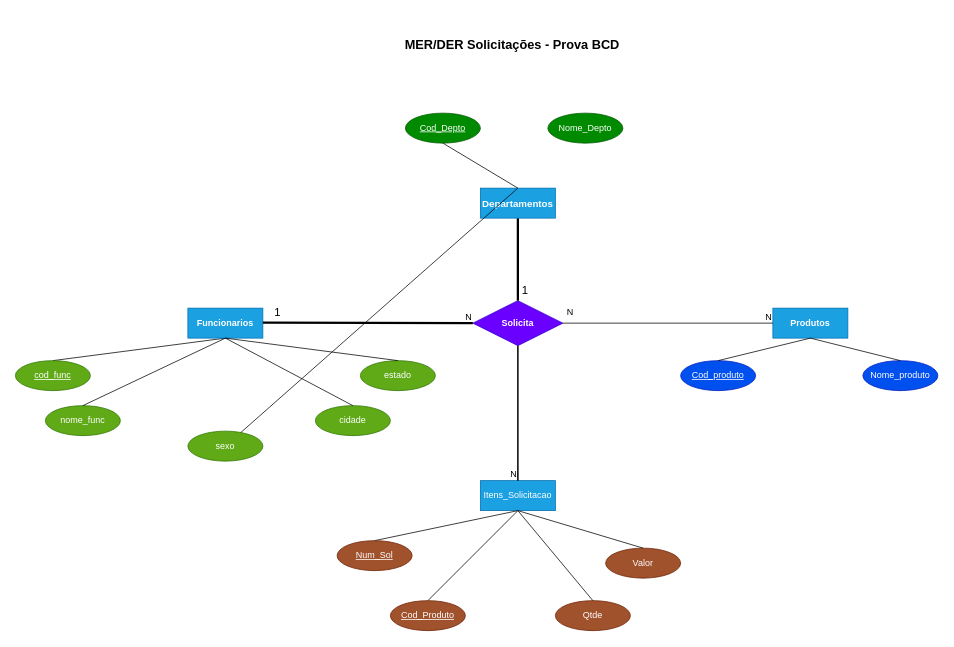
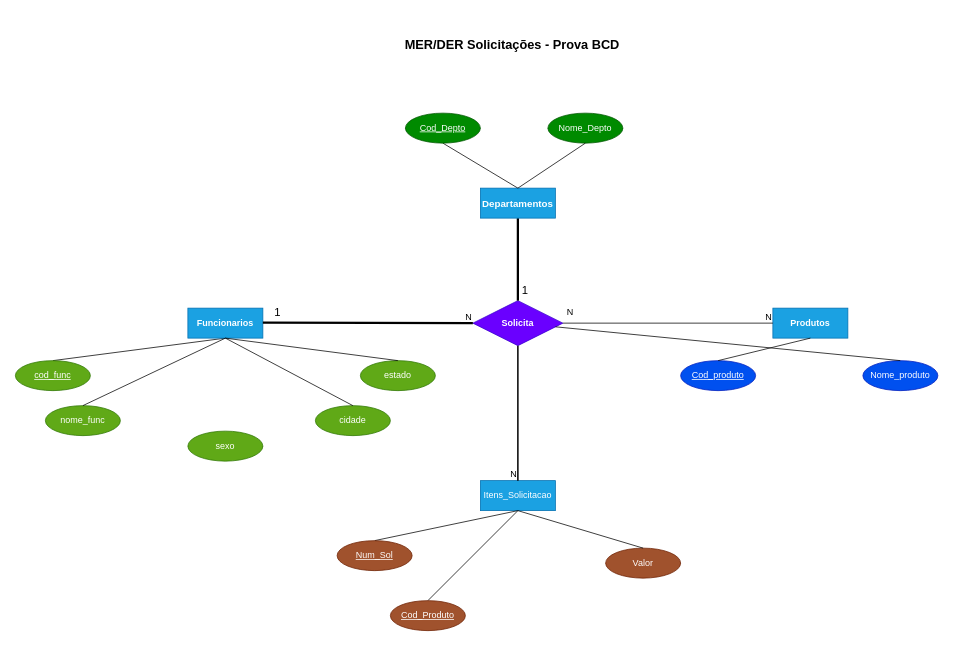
edge "Departamentos" -- "sexo": now "Departamentos" -- "Nome_Depto"
edge "Produtos" -- "Nome_produto": now "Solicita" -- "Nome_produto"
edge "Itens_Solicitacao" -- "Qtde": removed
node "Qtde": removed
